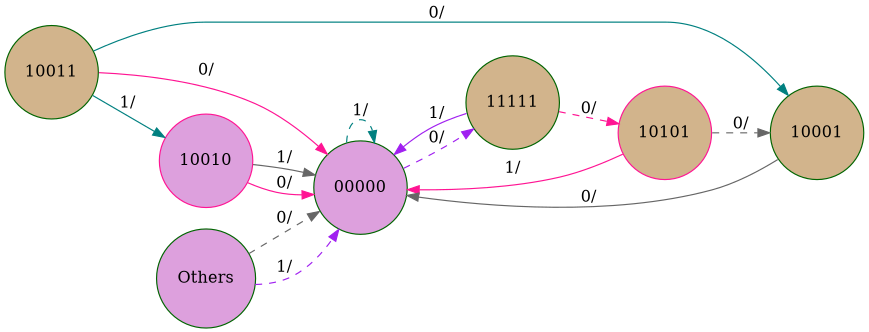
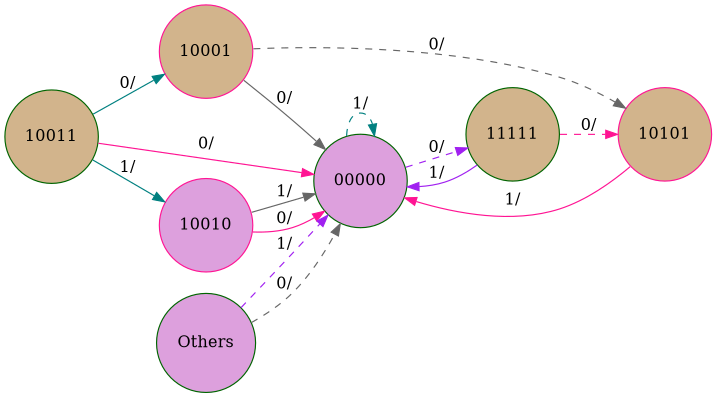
edge "10101" -> "10001": reversed
node "10001": color darkgreen -> deeppink
